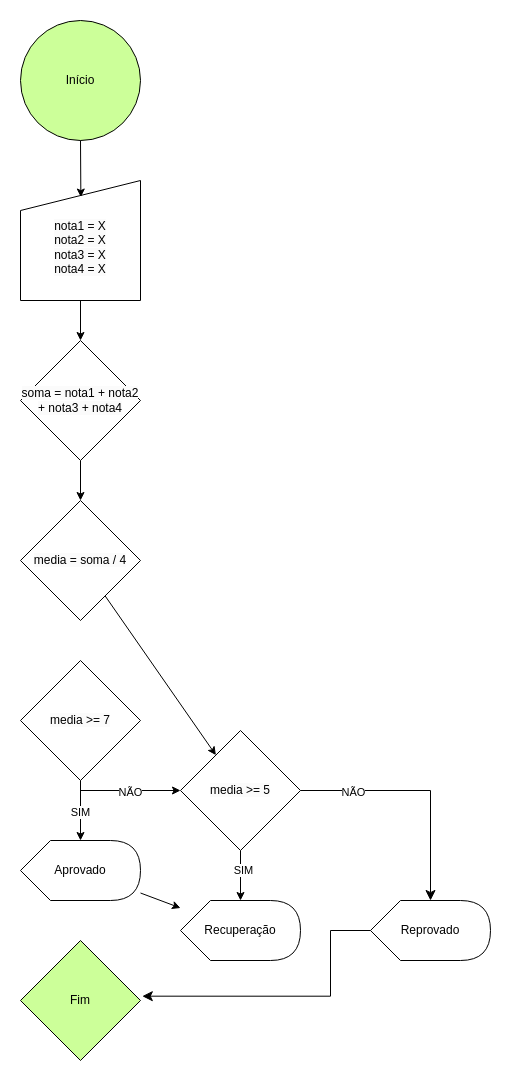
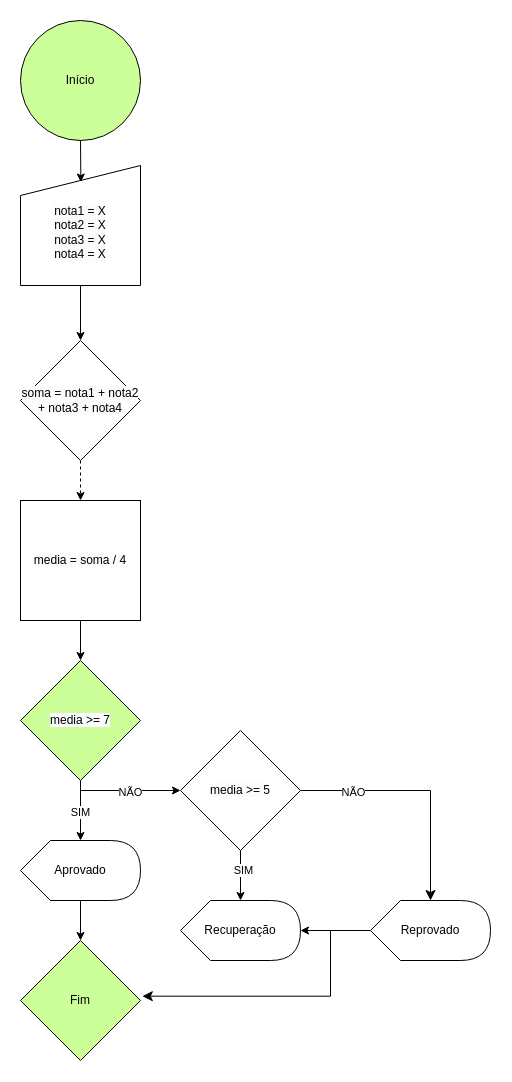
node "nota1 = Xnota2 = Xnota3 = Xnota4 = X": moved (81, 241) -> (81, 226)
edge "soma = nota1 + nota2 + nota3 + nota4" -> "media = soma / 4": style solid -> dashed
node "media = soma / 4": shape diamond -> rectangle
edge "media = soma / 4" -> "media >= 5": now "media = soma / 4" -> "media >= 7"
node "media >= 7": fillcolor #ffffff -> #ccff99
edge "Aprovado" -> "Recuperação": now "Aprovado" -> "Fim"
edge "Reprovado" -> "Recuperação": added
